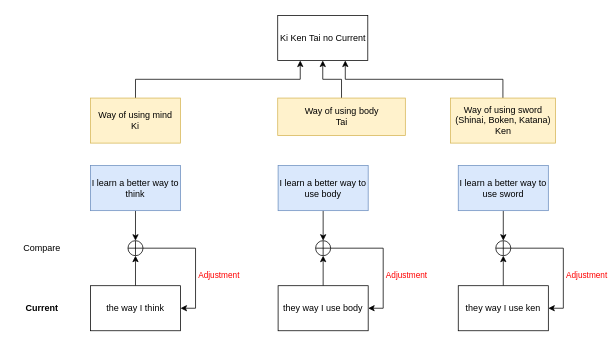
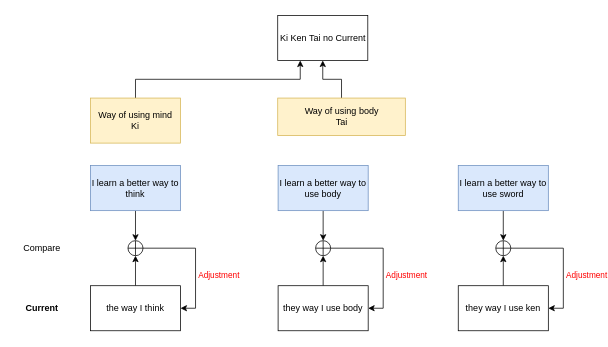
edge "Way of using sword (Shinai, Boken, Katana) Ken" -> "Ki Ken Tai no Current": removed
node "Way of using sword (Shinai, Boken, Katana) Ken": removed
